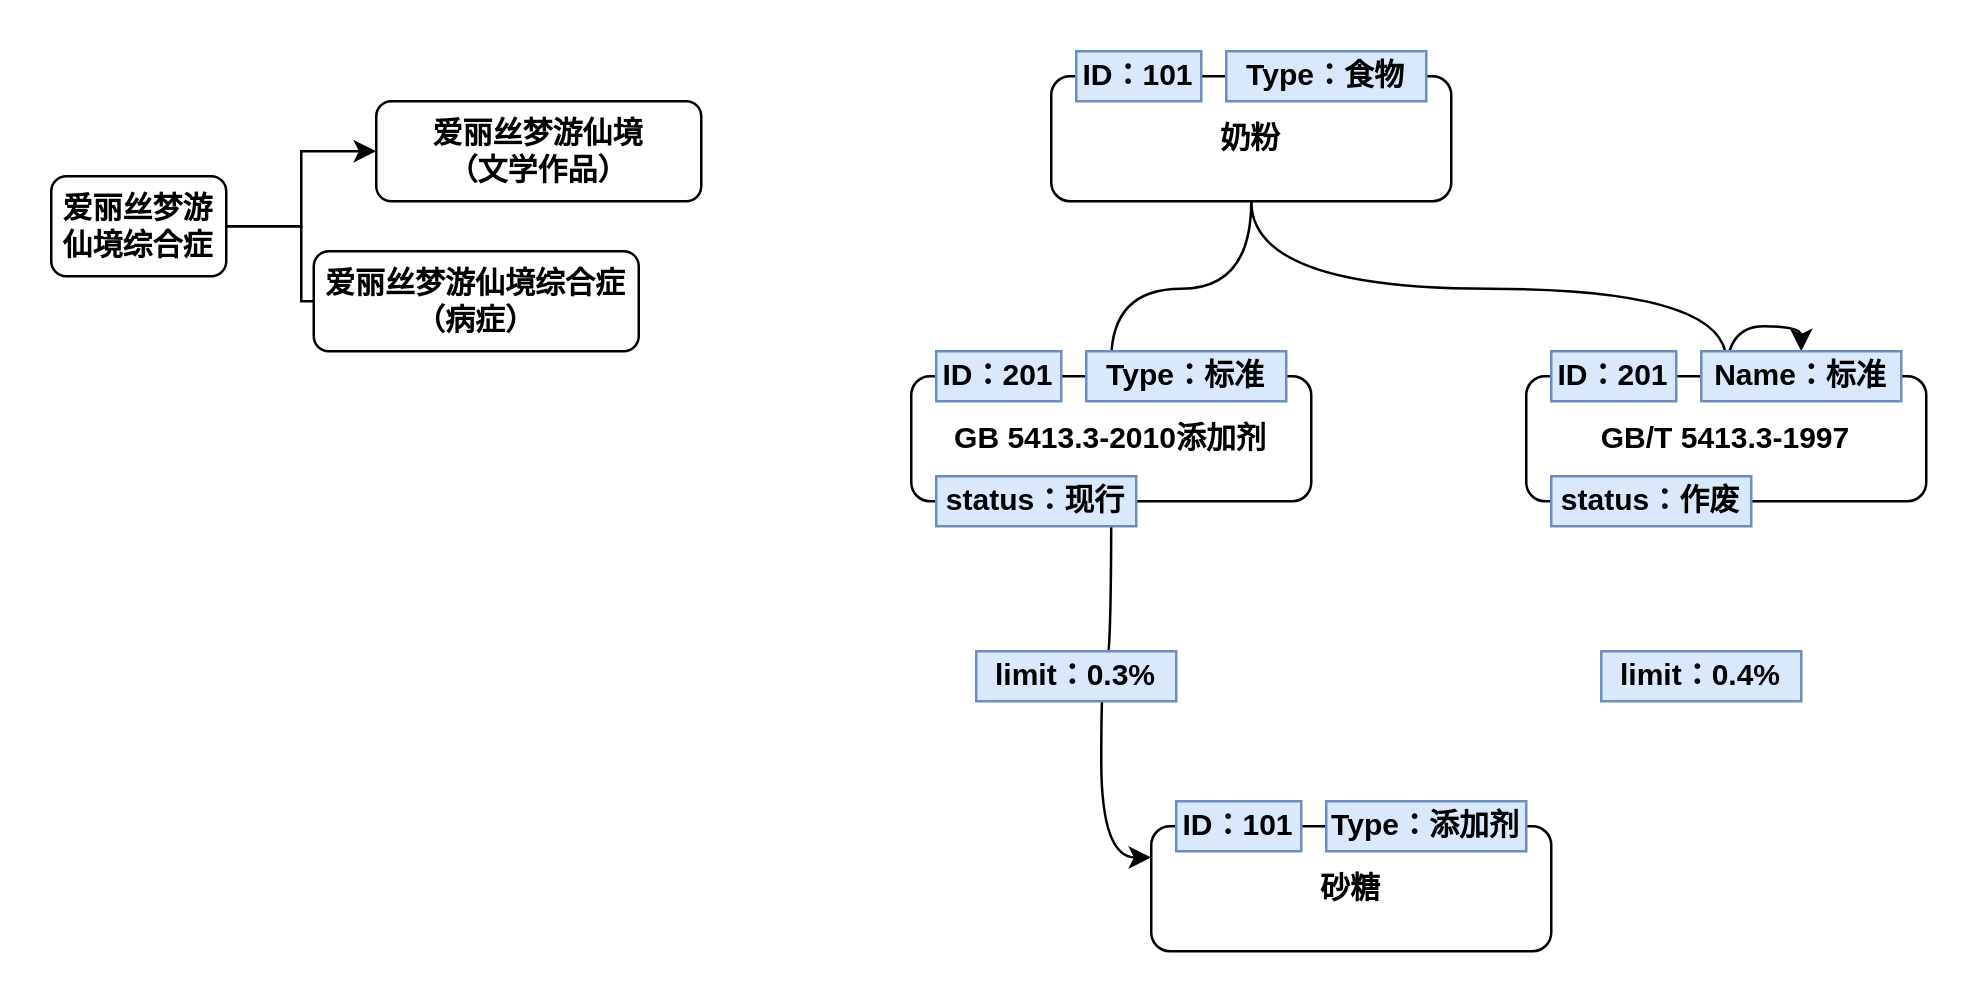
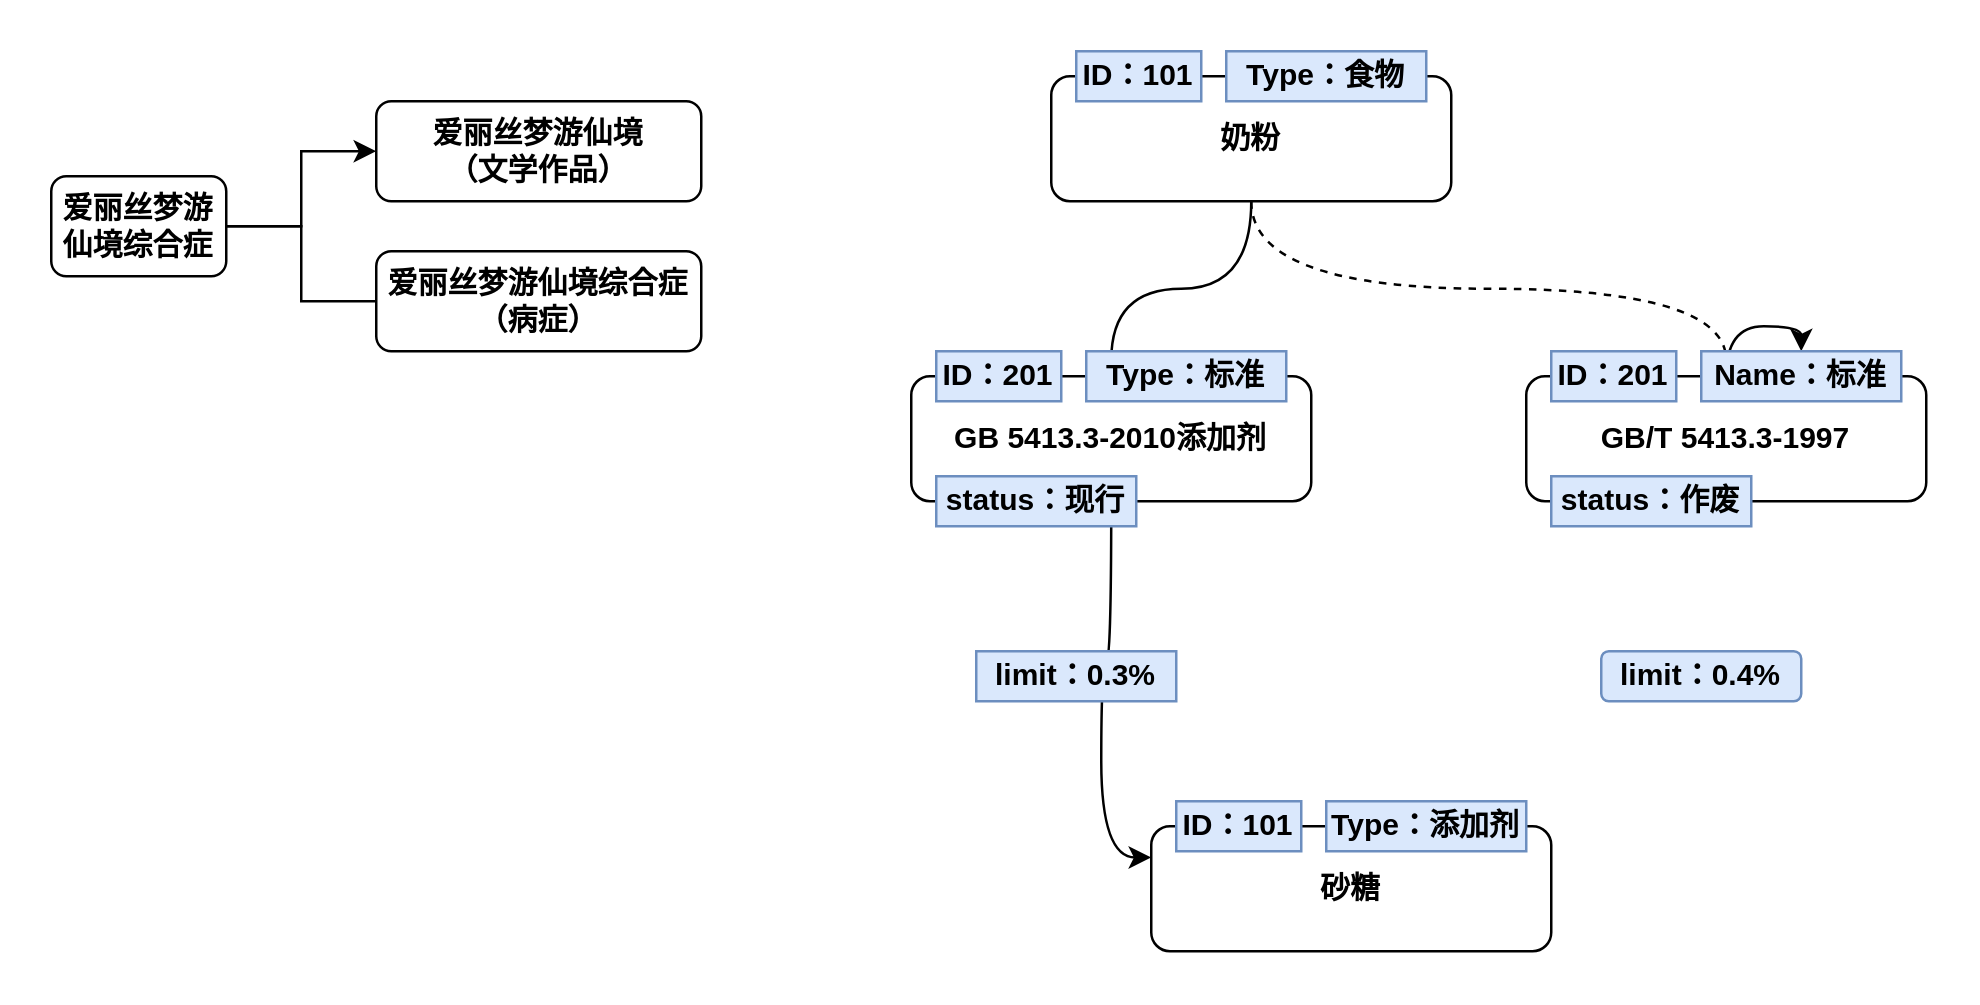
edge "奶粉" -> "GB/T 5413.3-1997": style solid -> dashed
node "爱丽丝梦游仙境综合症 （病症）": moved (476, 301) -> (539, 301)
node "limit：0.4%": shape rectangle -> rounded rectangle
